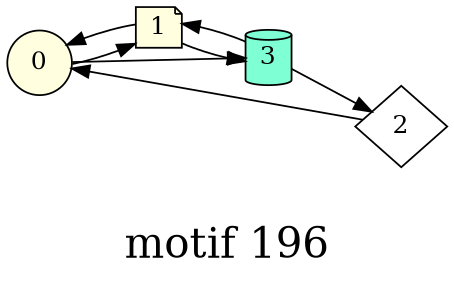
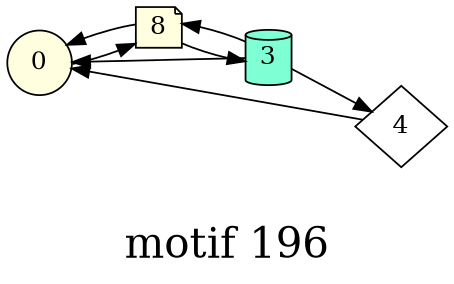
node "1": label "1" -> "8"
edge "0" -> "3": reversed
node "2": label "2" -> "4"
